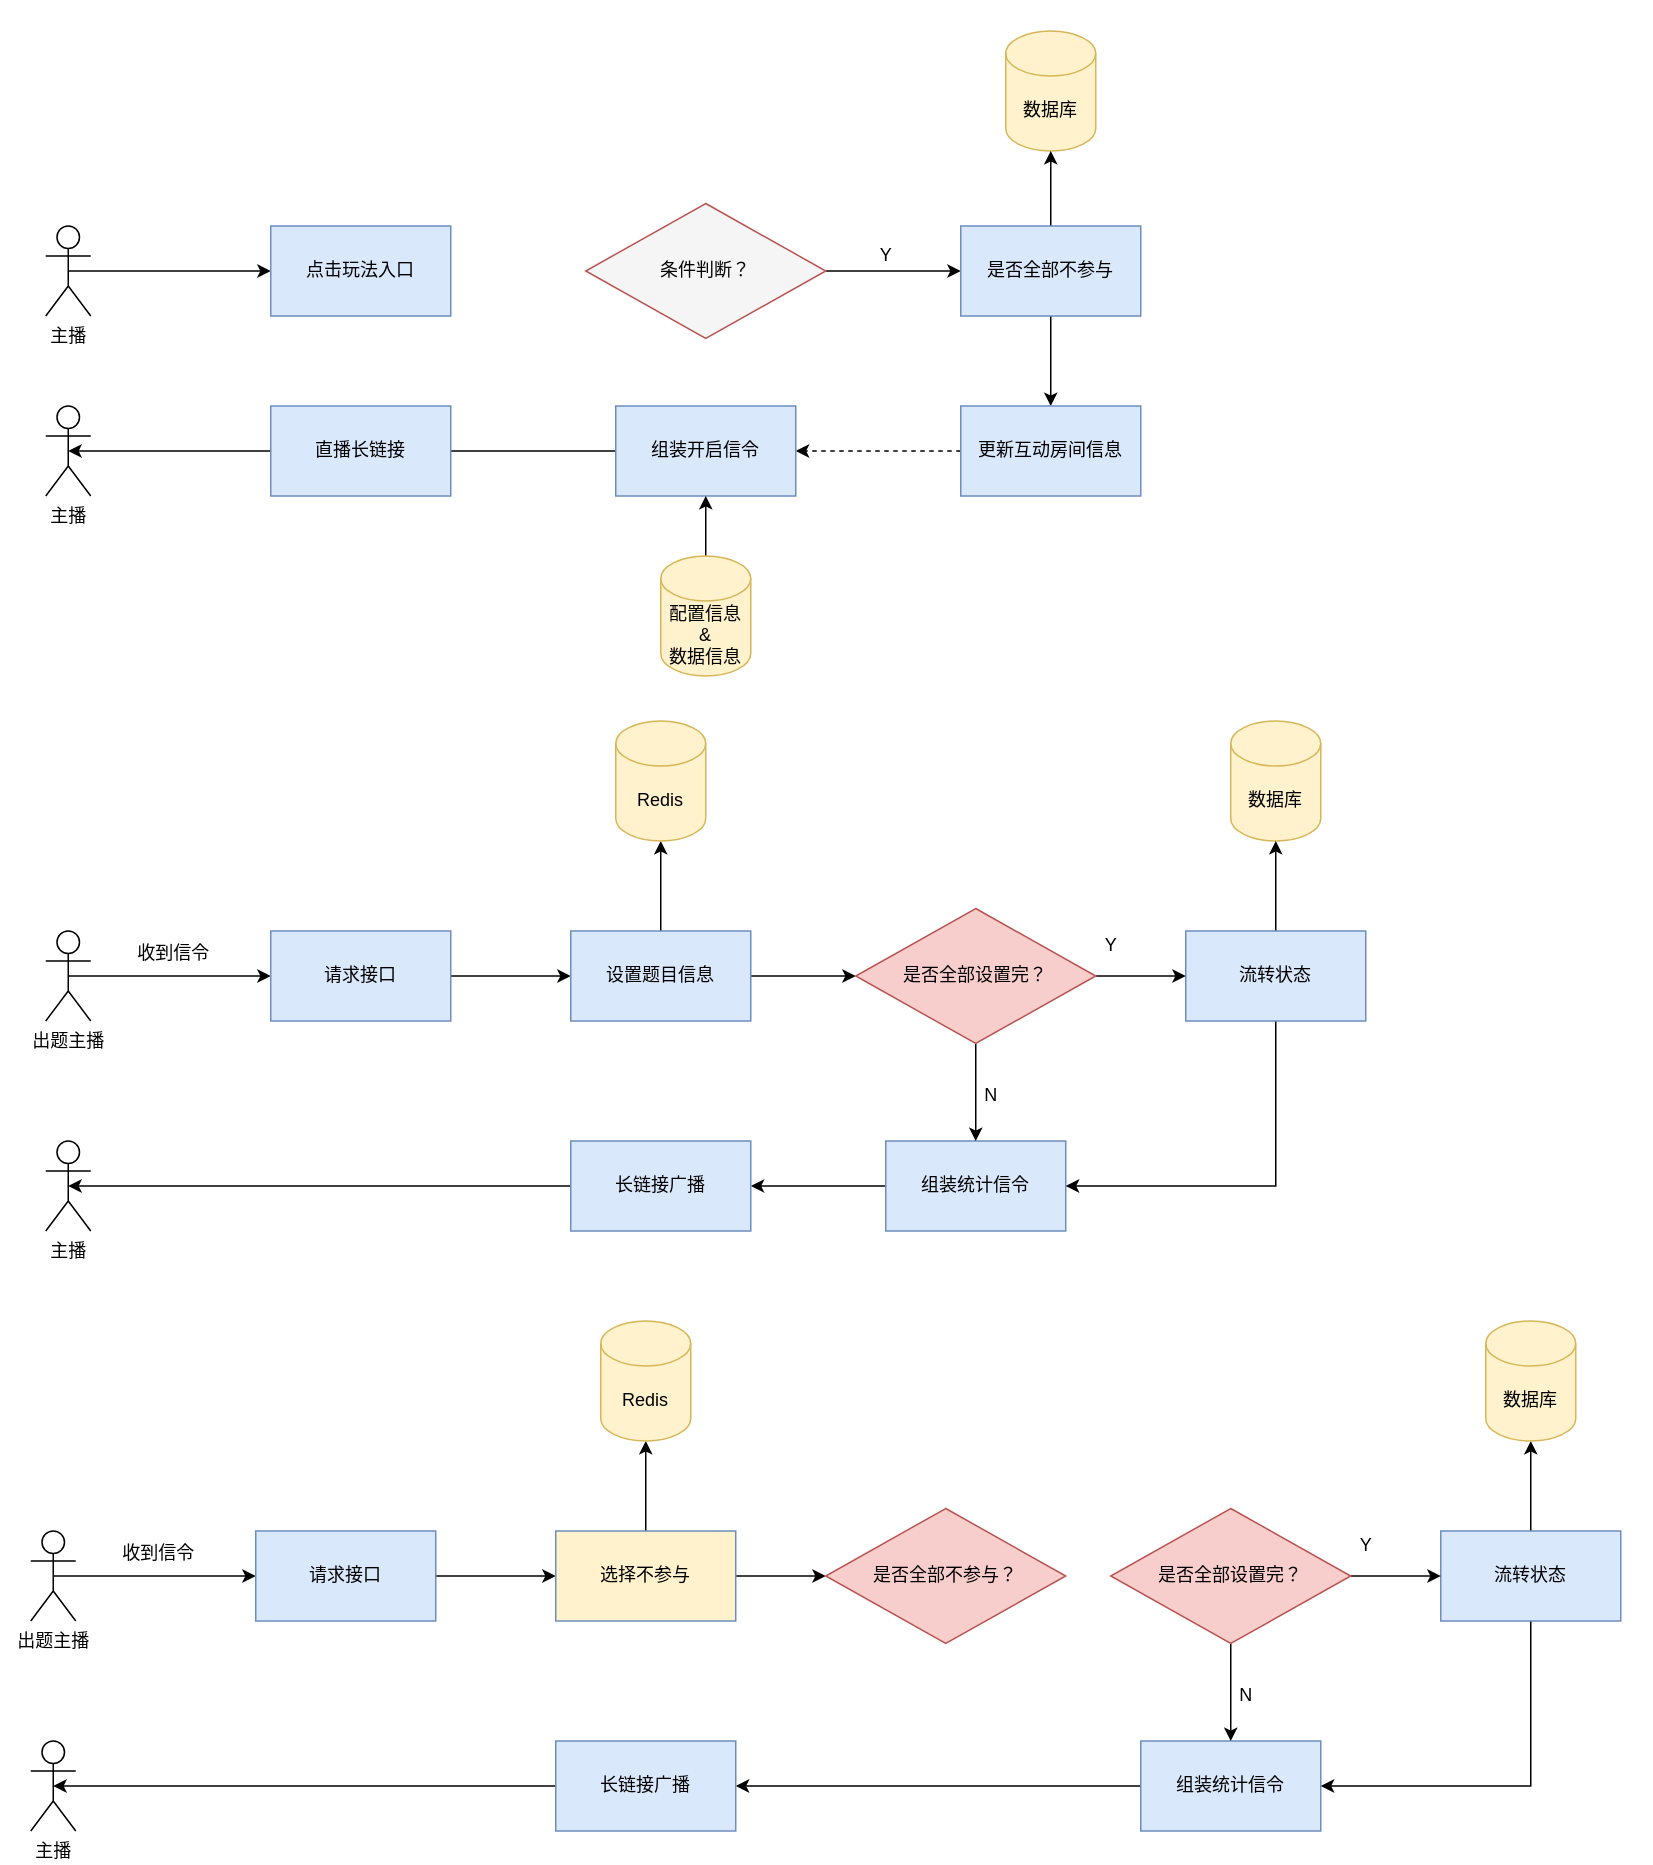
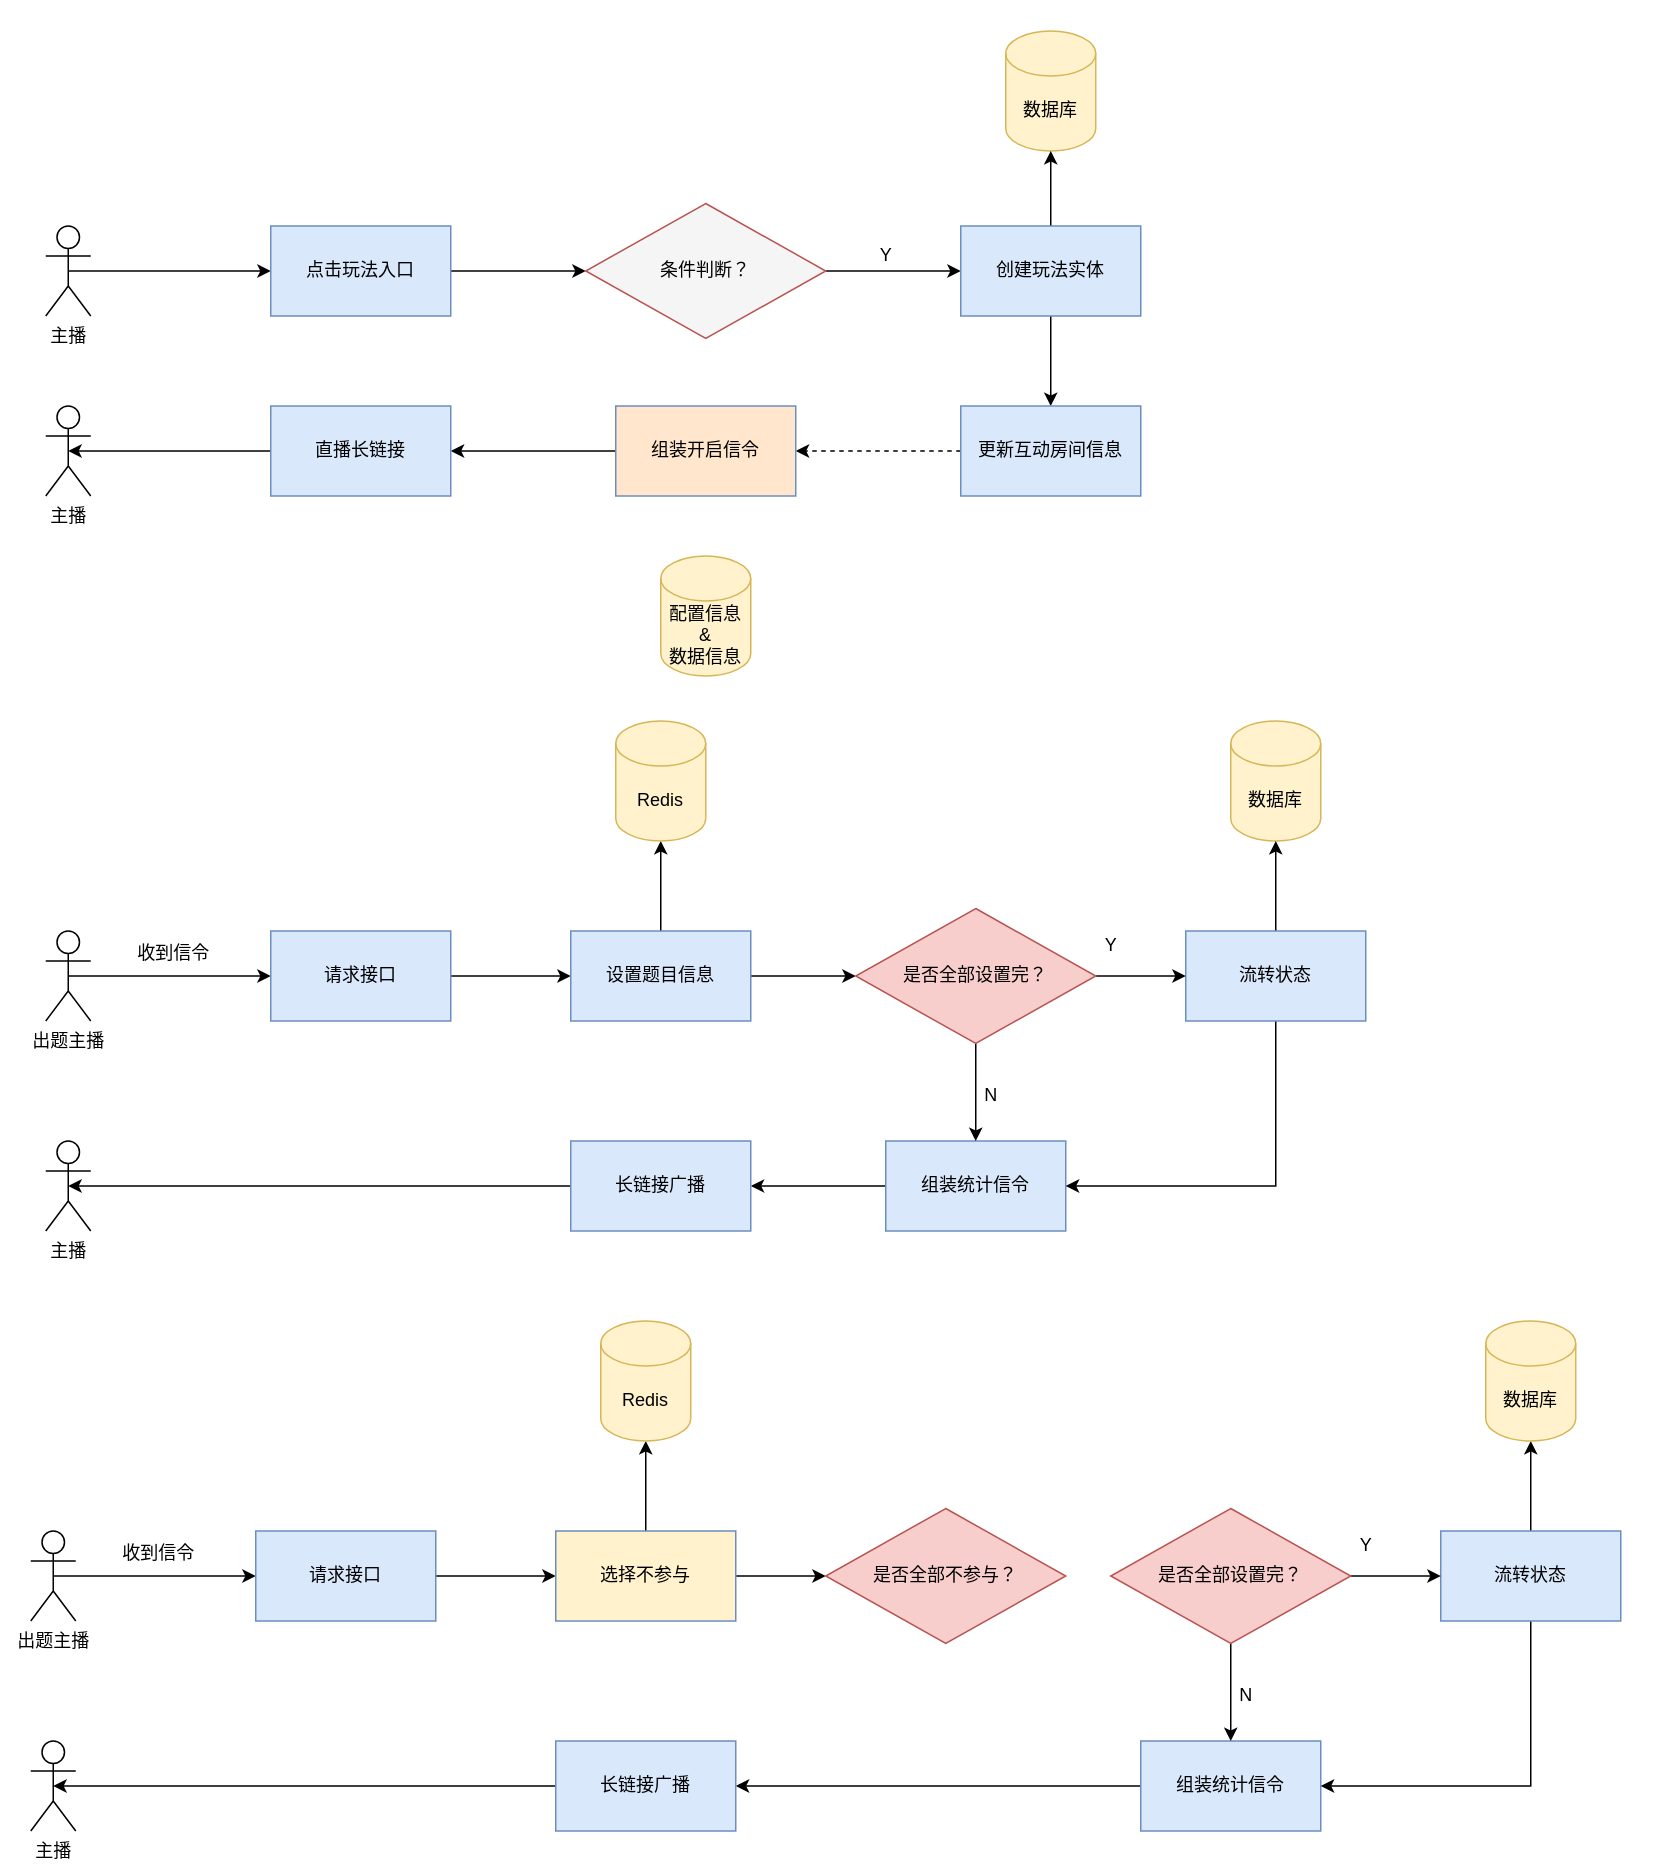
edge "点击玩法入口" -> "条件判断？": added
node "是否全部不参与": label "是否全部不参与" -> "创建玩法实体"
edge "直播长链接" -- "组装开启信令": arrowhead none -> classic
node "组装开启信令": fillcolor #dae8fc -> #ffe6cc
edge "配置信息 & 数据信息" -> "组装开启信令": removed
